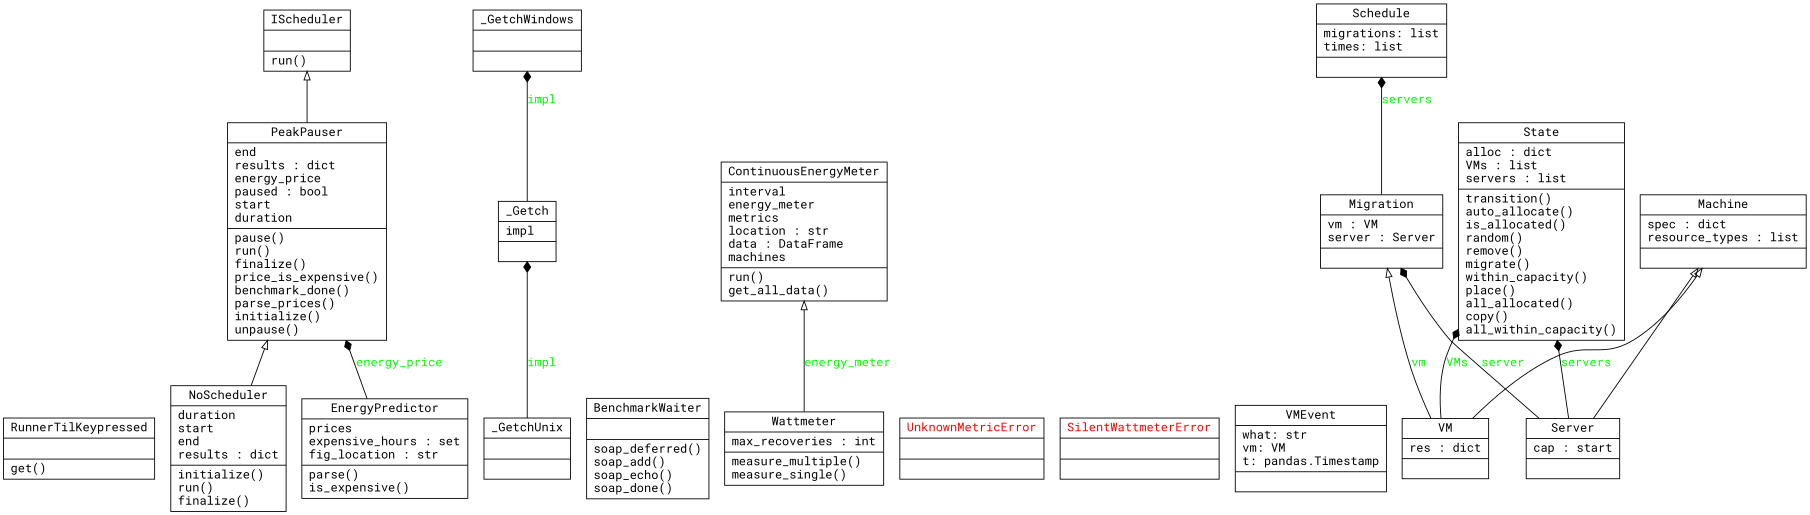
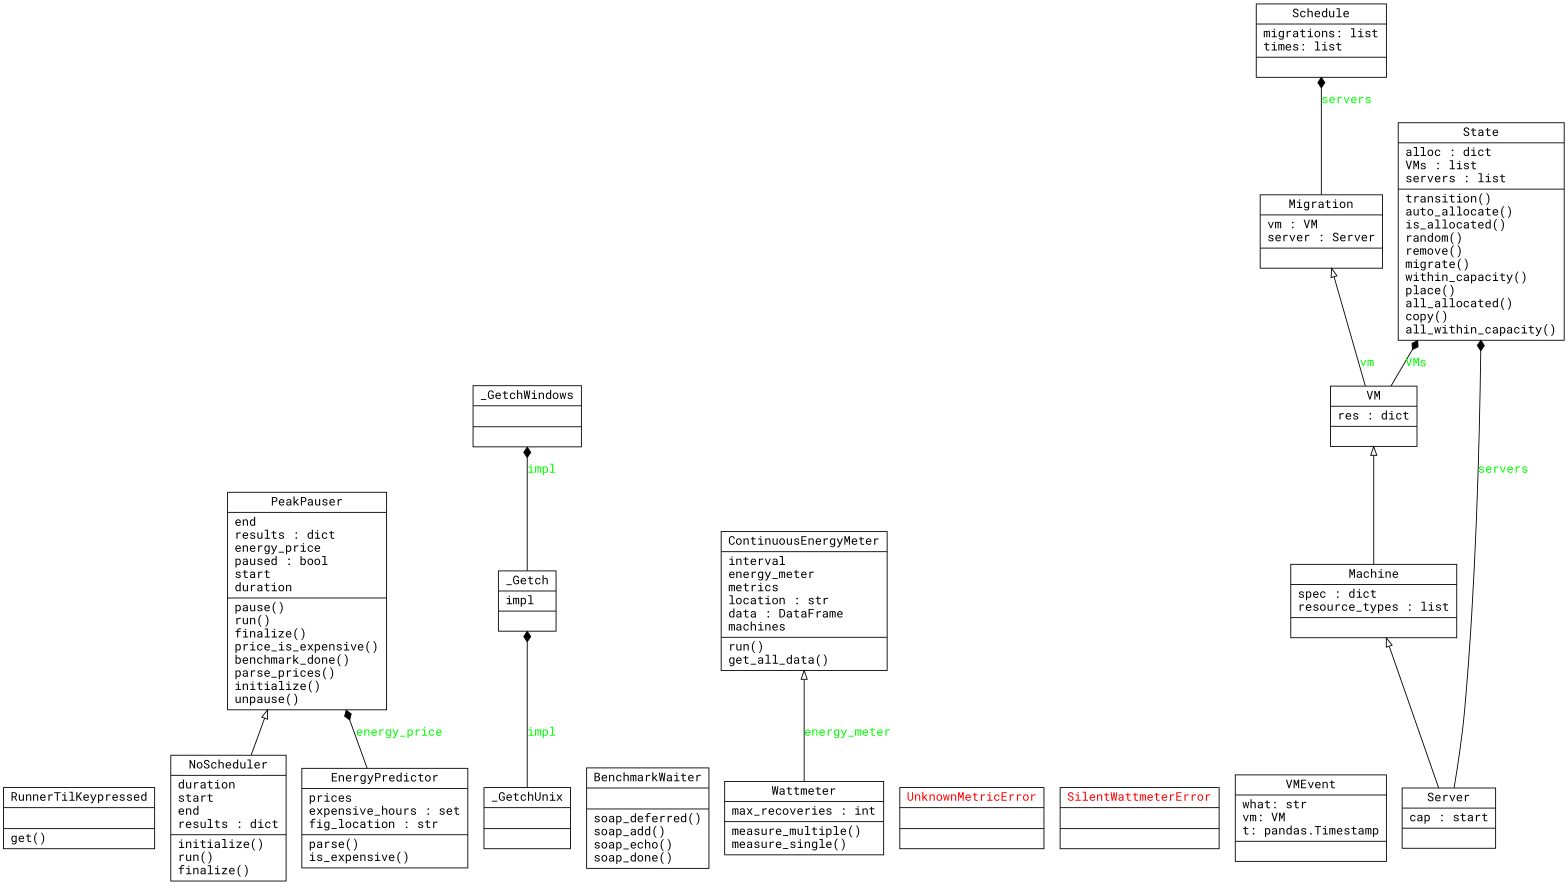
node "IScheduler": removed
edge "VM" -> "Machine": reversed
edge "Server" -> "Migration": removed, label "server"
